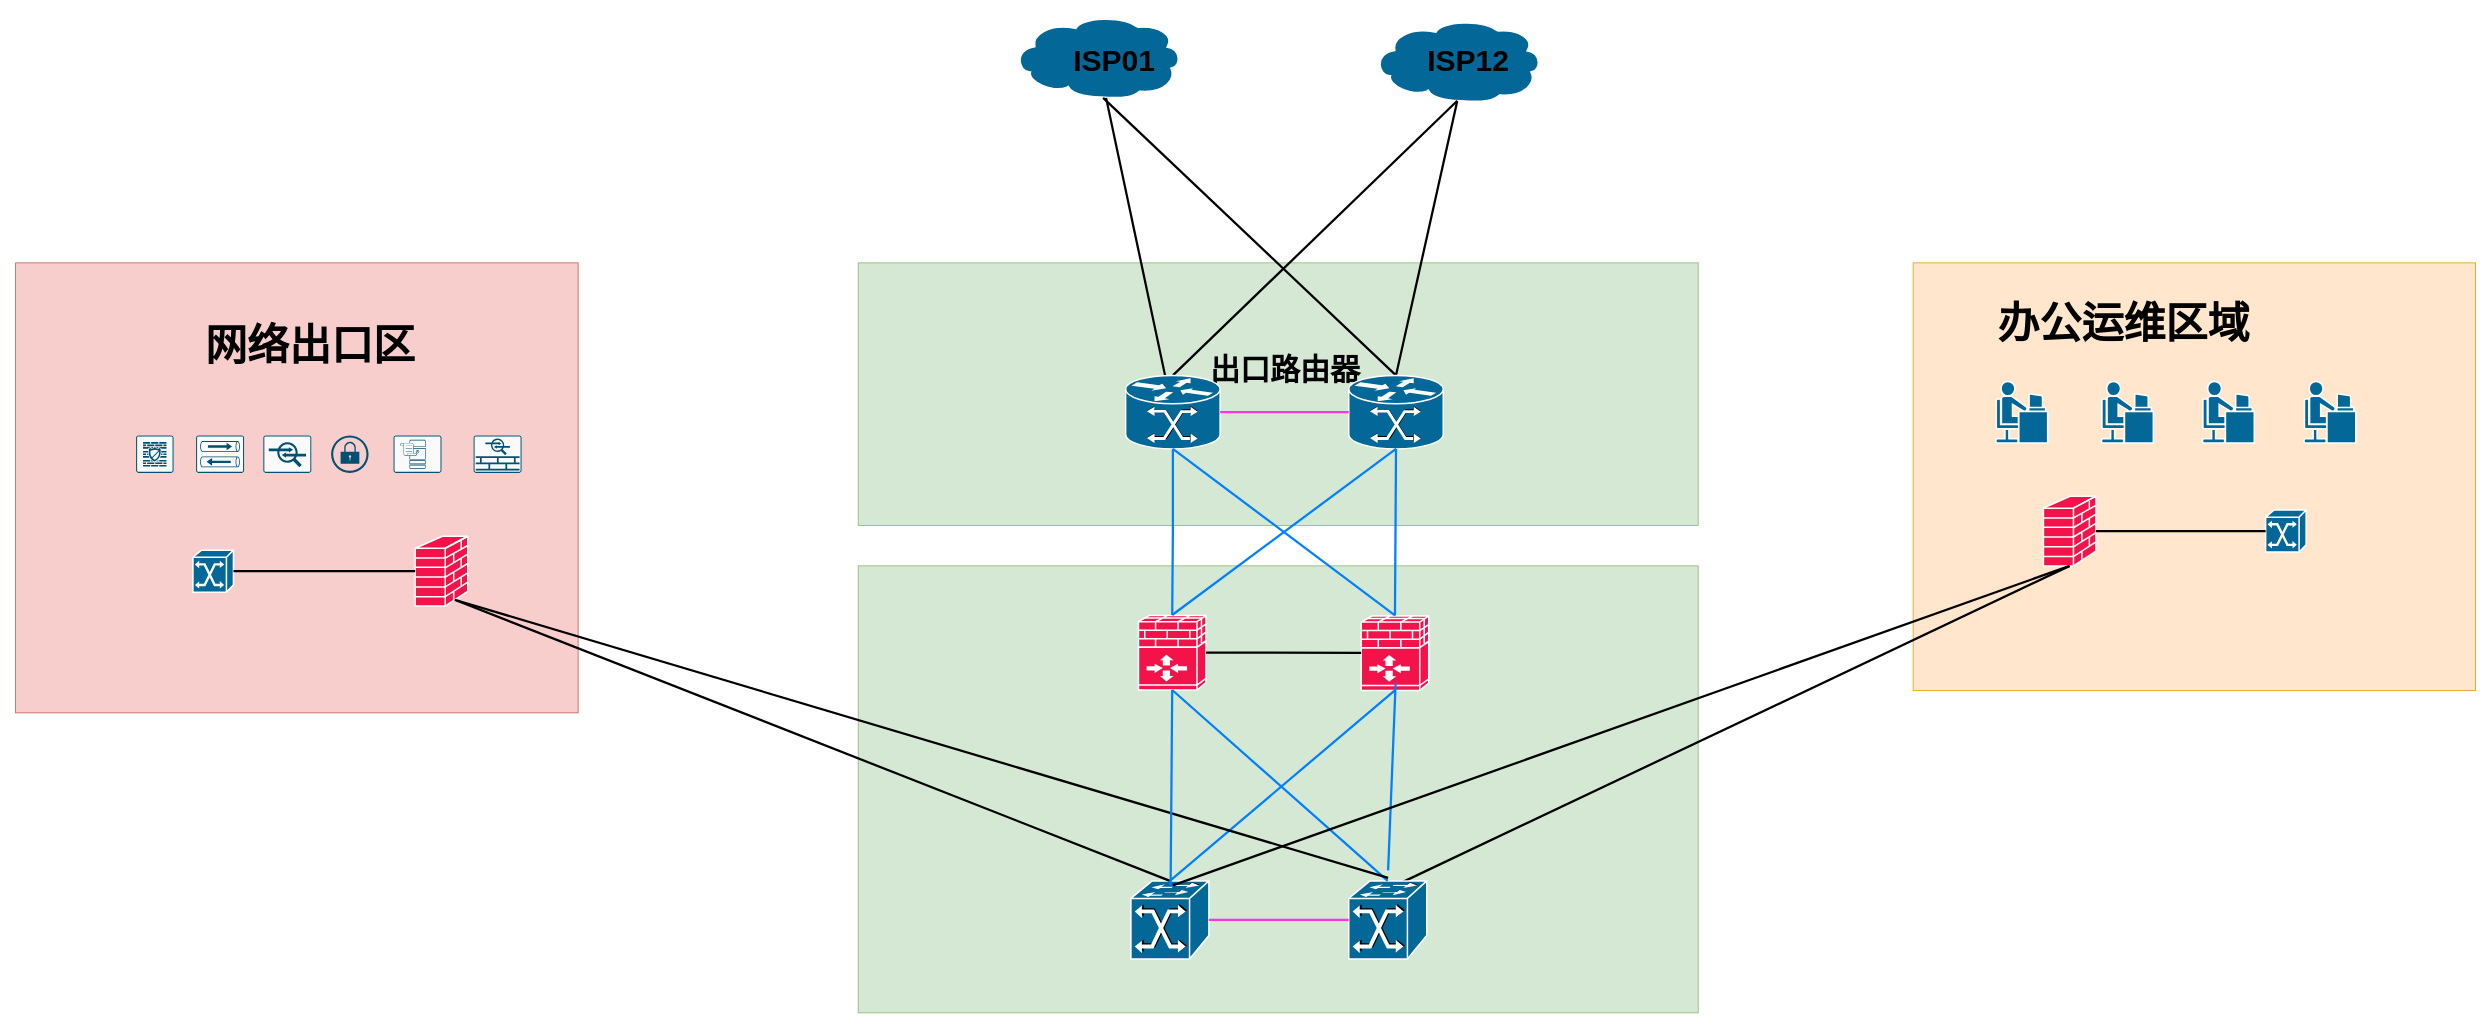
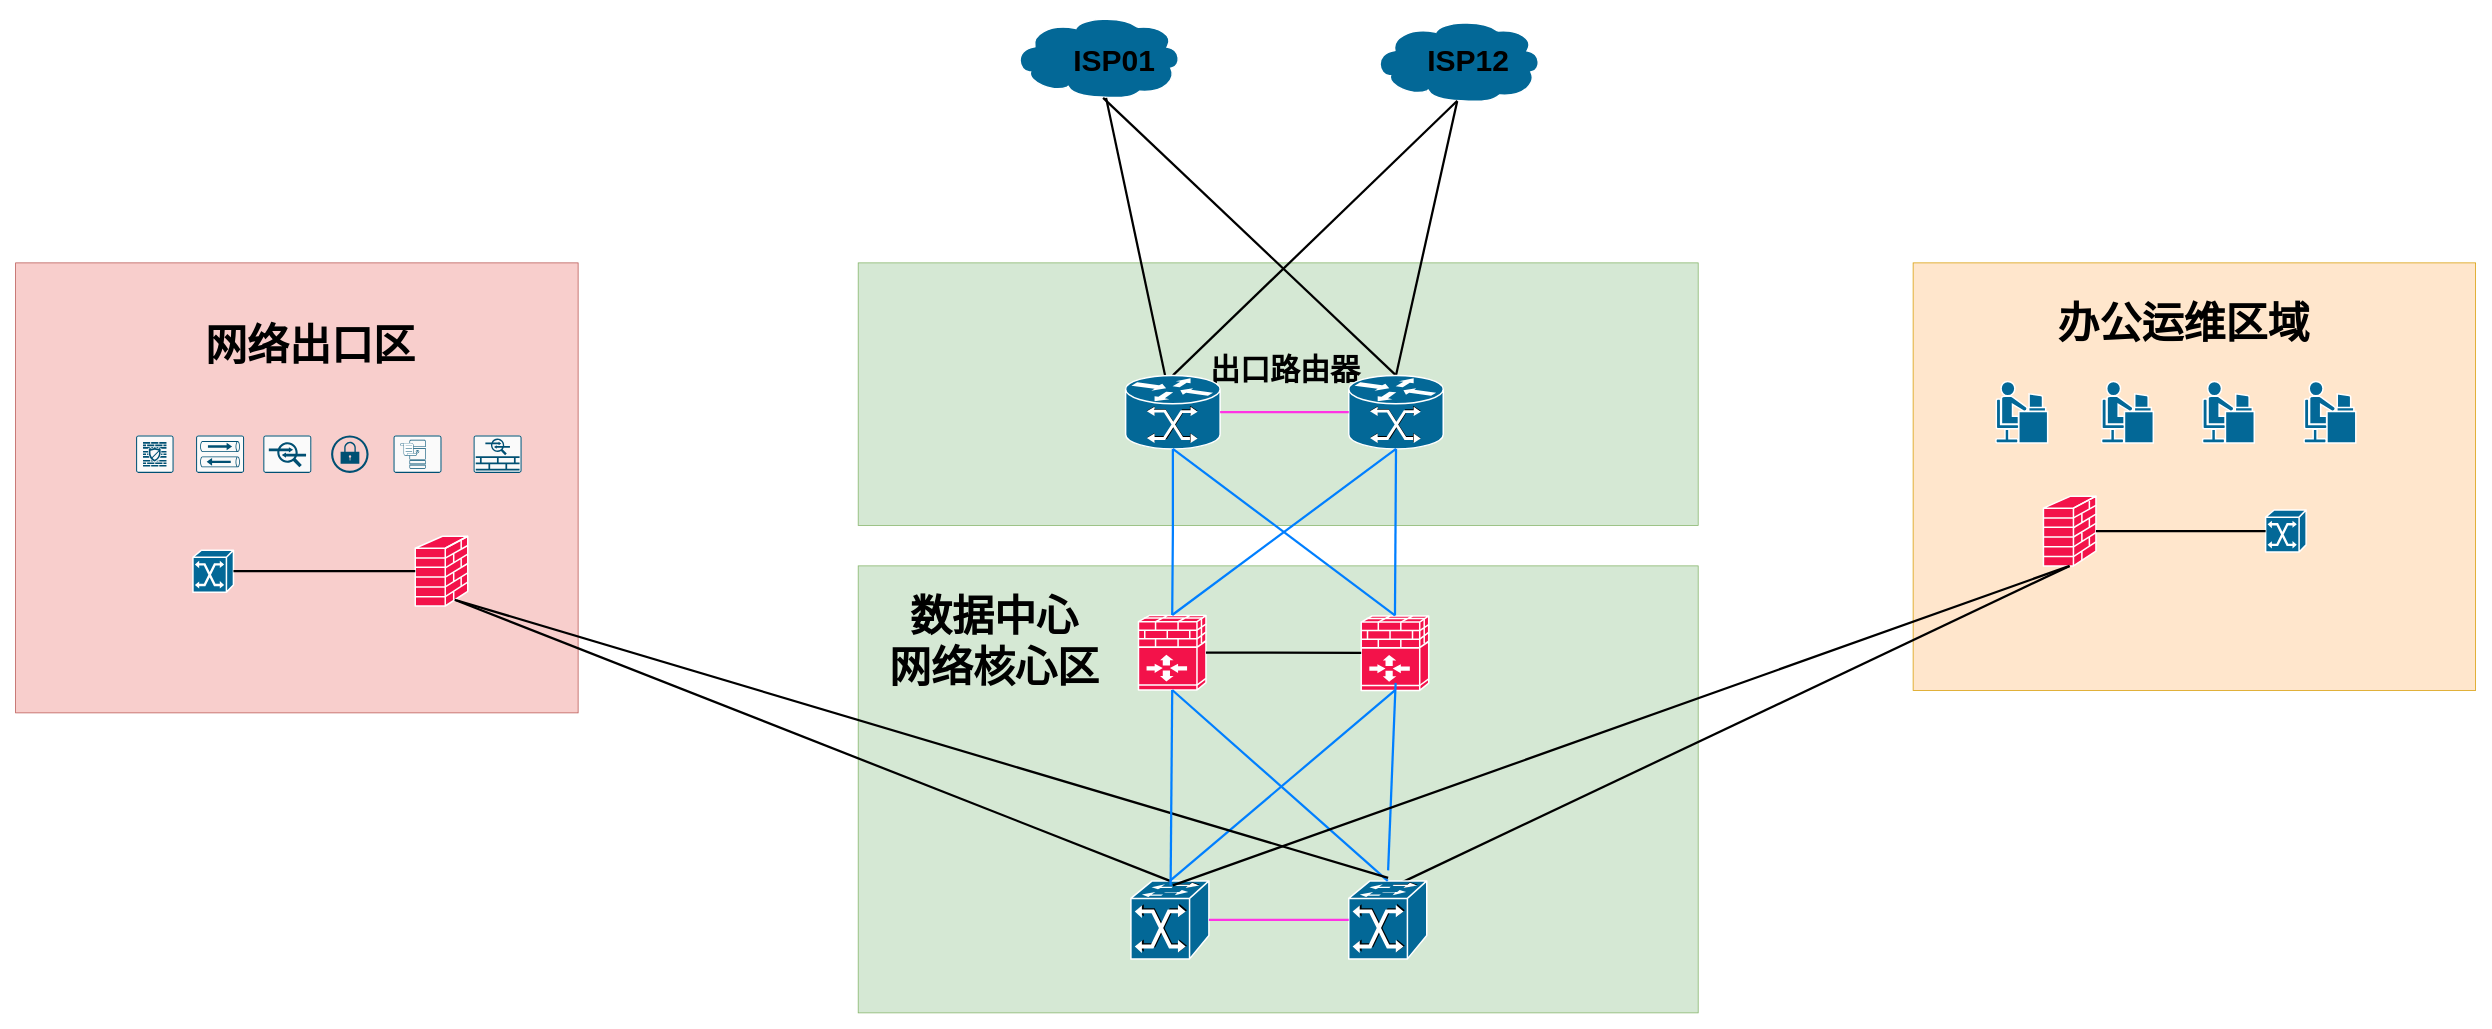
node "办公运维区域": moved (2124, 323) -> (2184, 323)
node "数据中心 网络核心区": added
